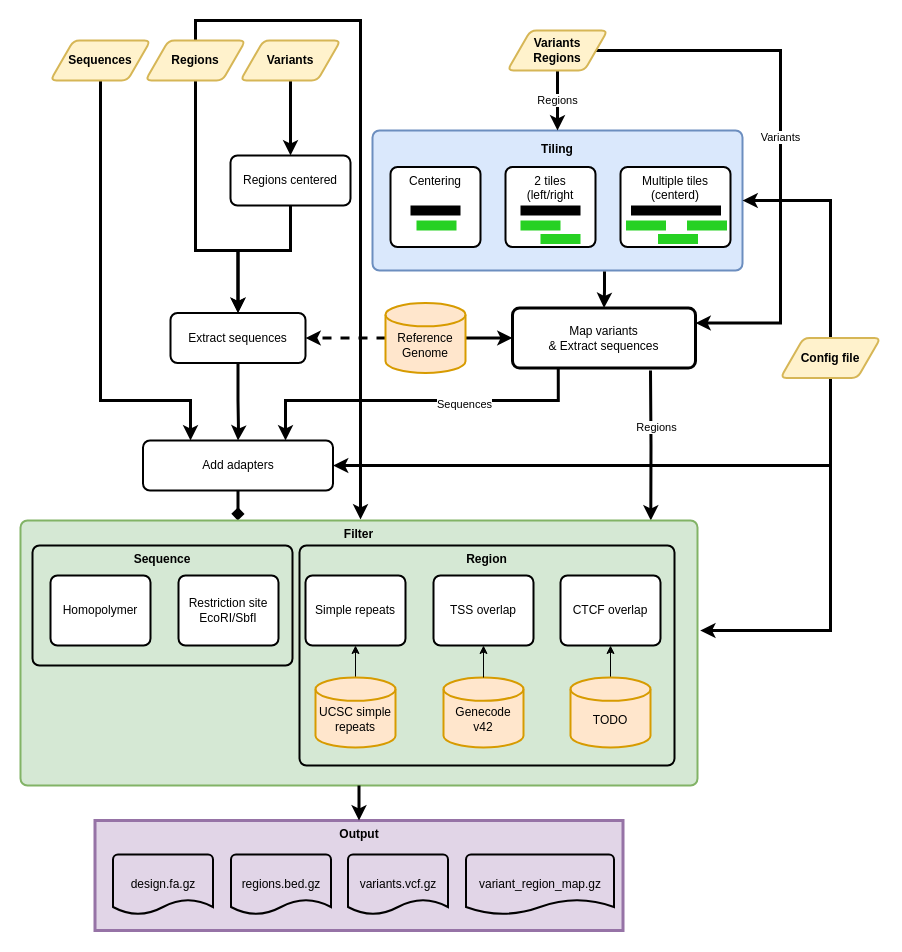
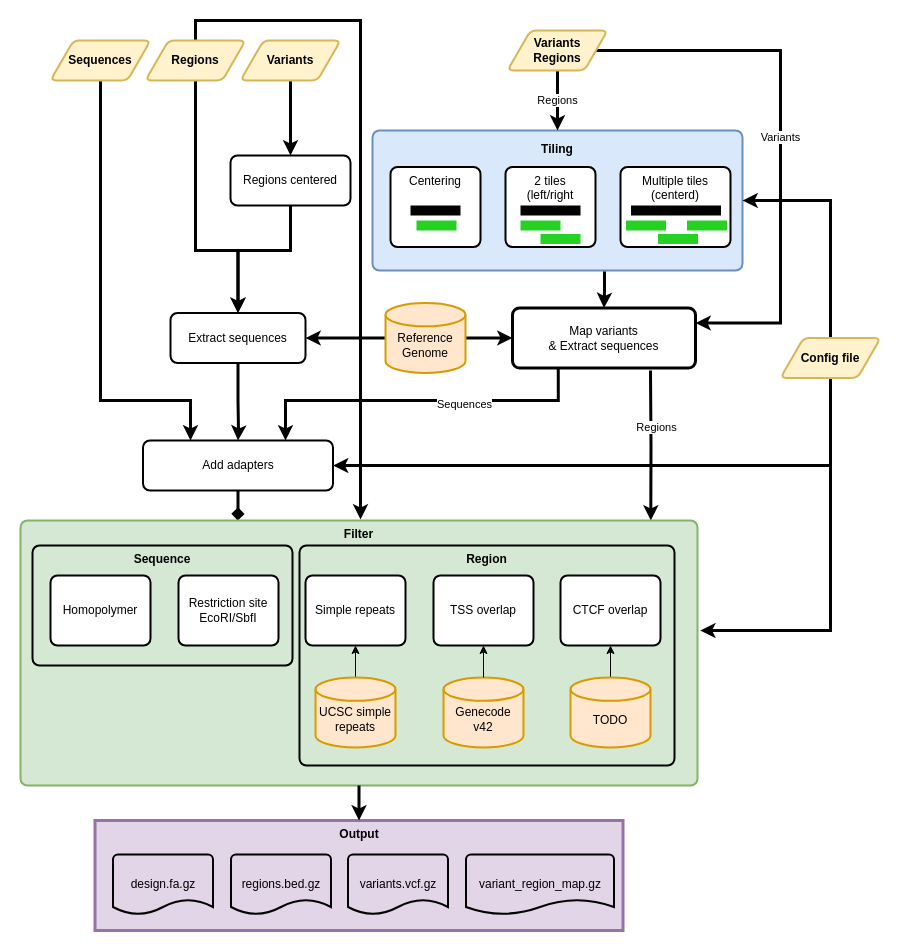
edge "Reference Genome" -> "Extract sequences": style dashed -> solid
